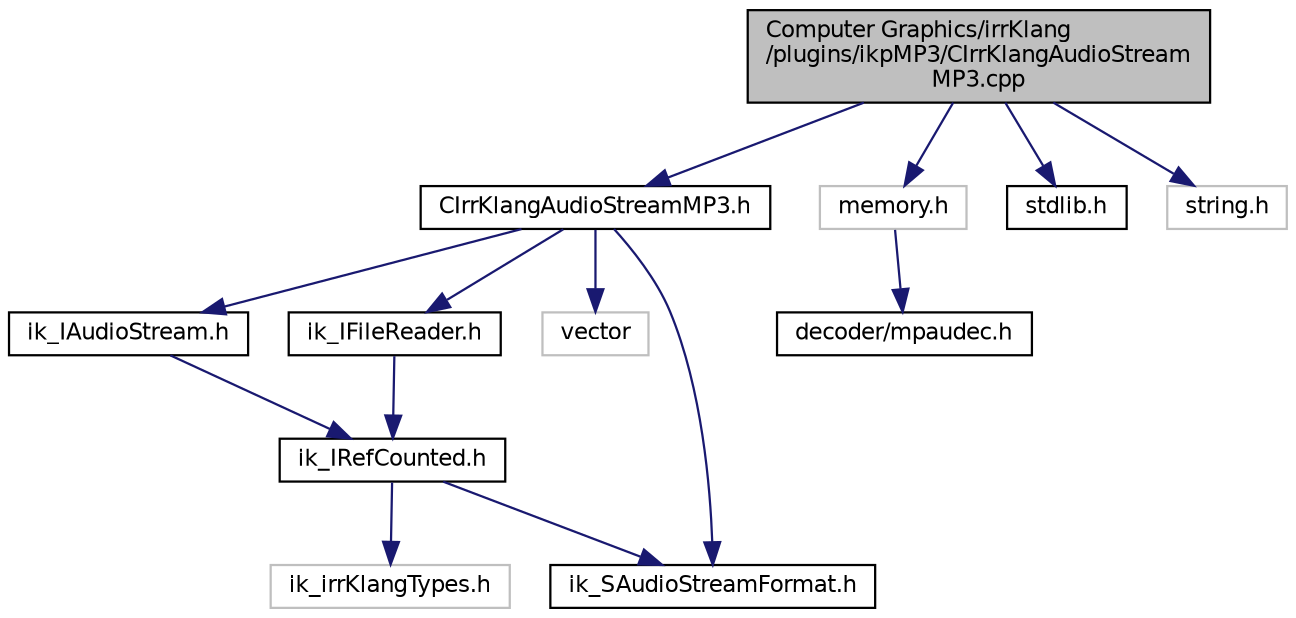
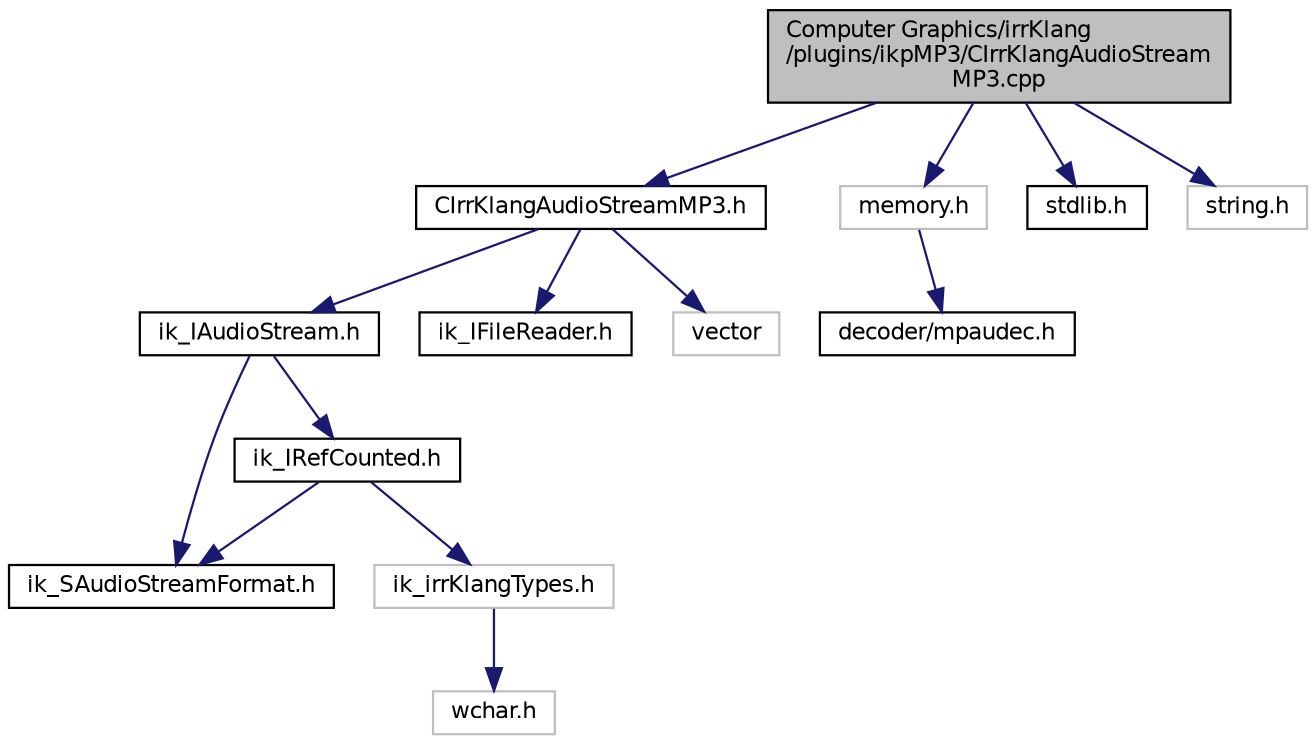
edge "CIrrKlangAudioStreamMP3.h" -> "ik_SAudioStreamFormat.h": now "ik_IAudioStream.h" -> "ik_SAudioStreamFormat.h"
edge "ik_IFileReader.h" -> "ik_IRefCounted.h": removed
node "wchar.h": added
